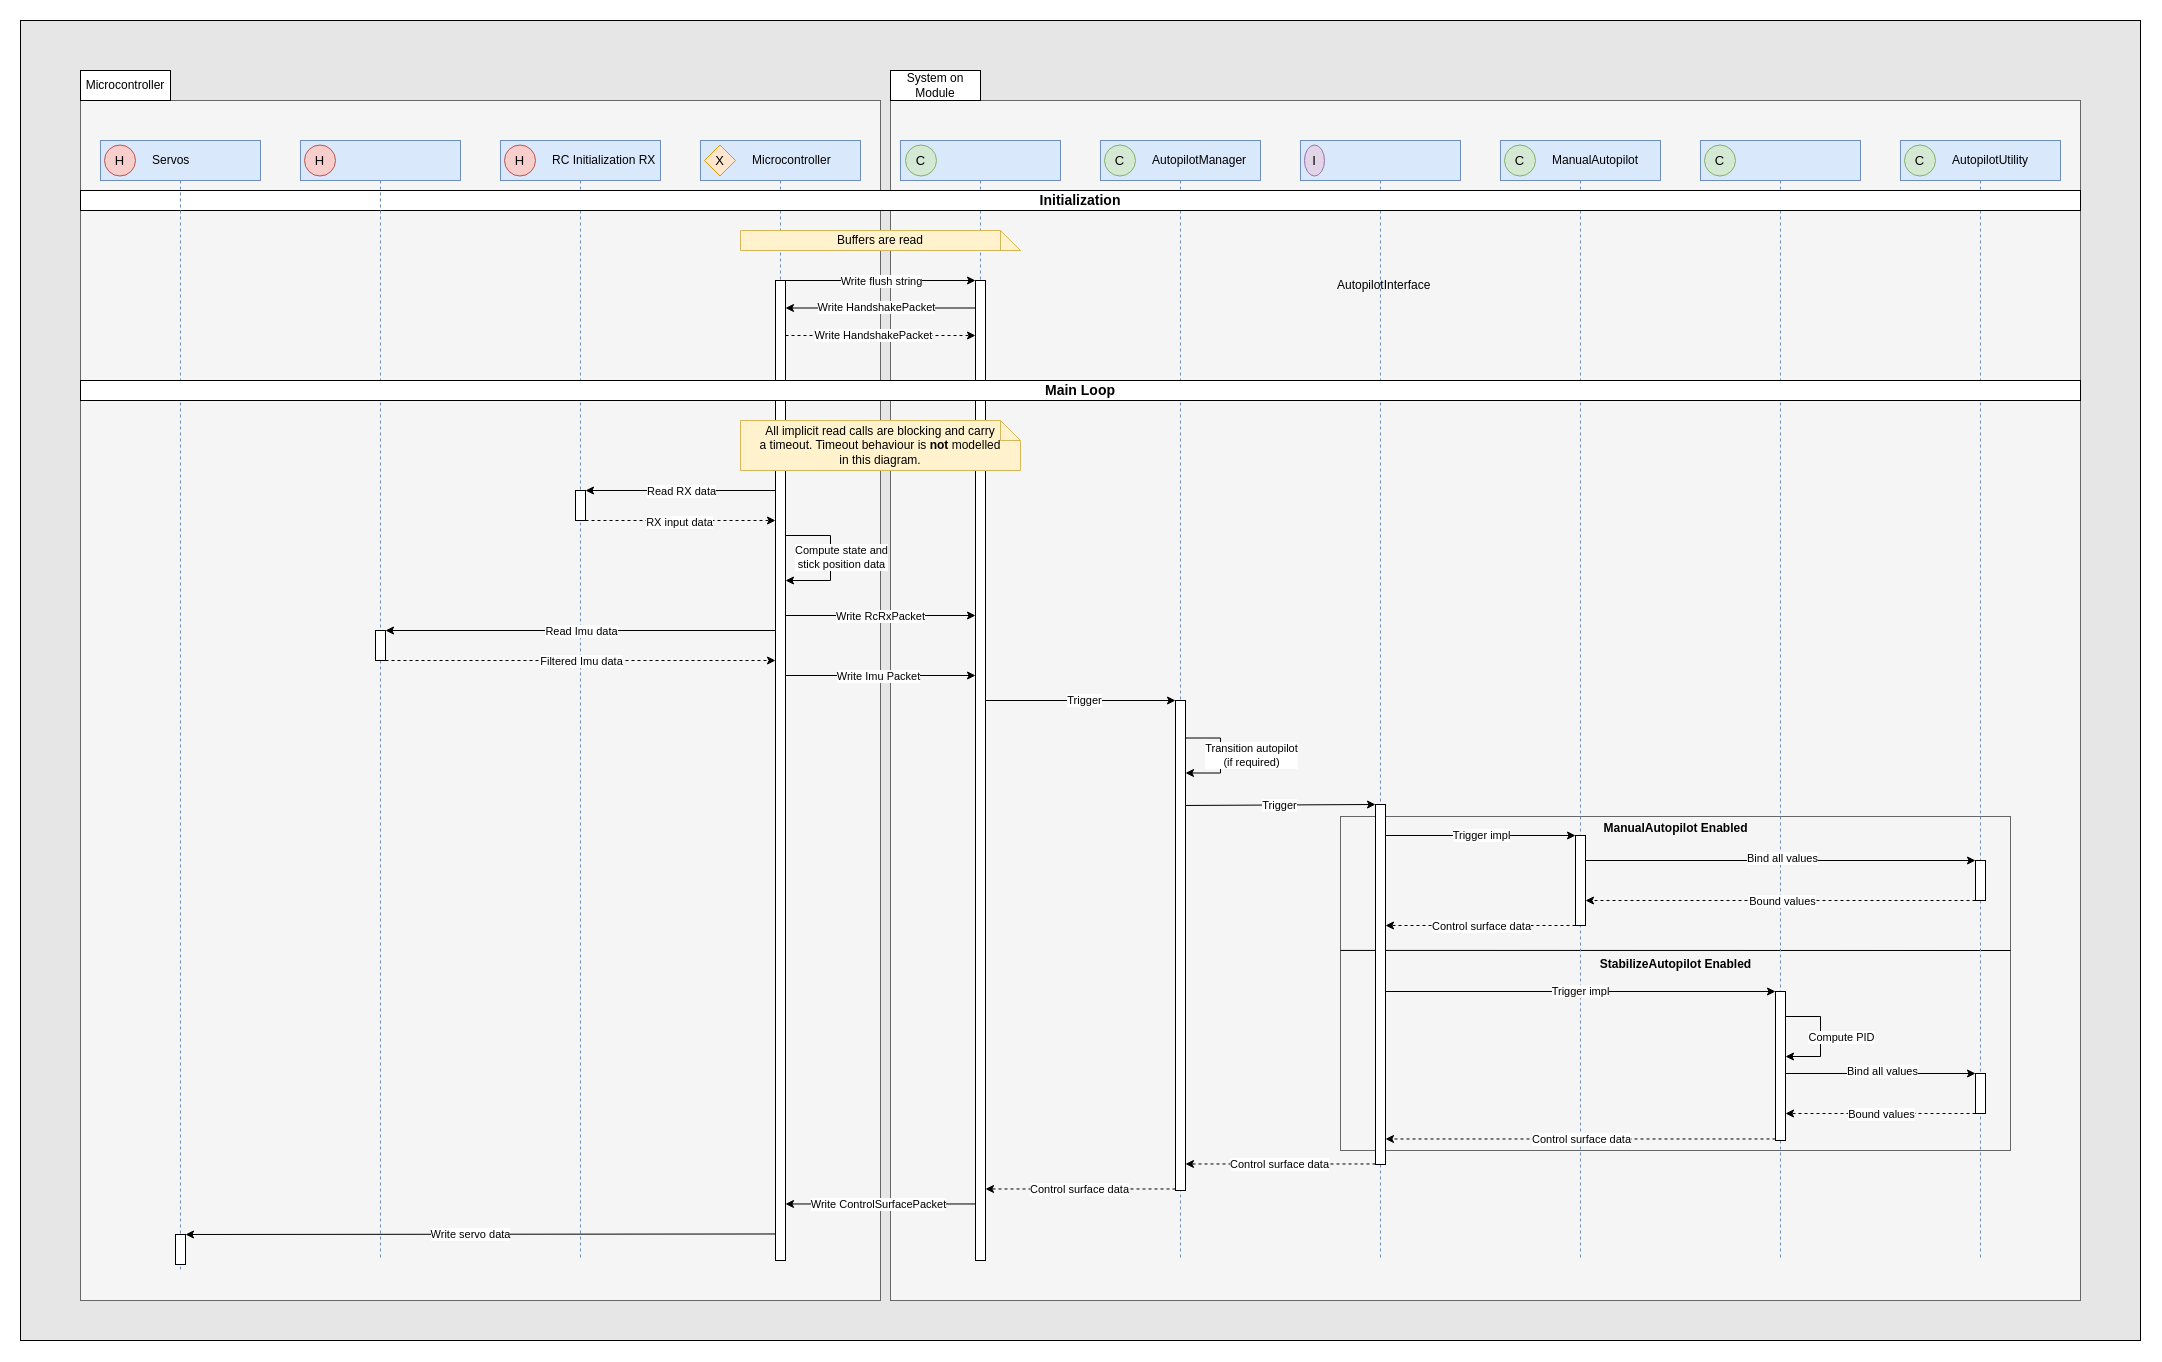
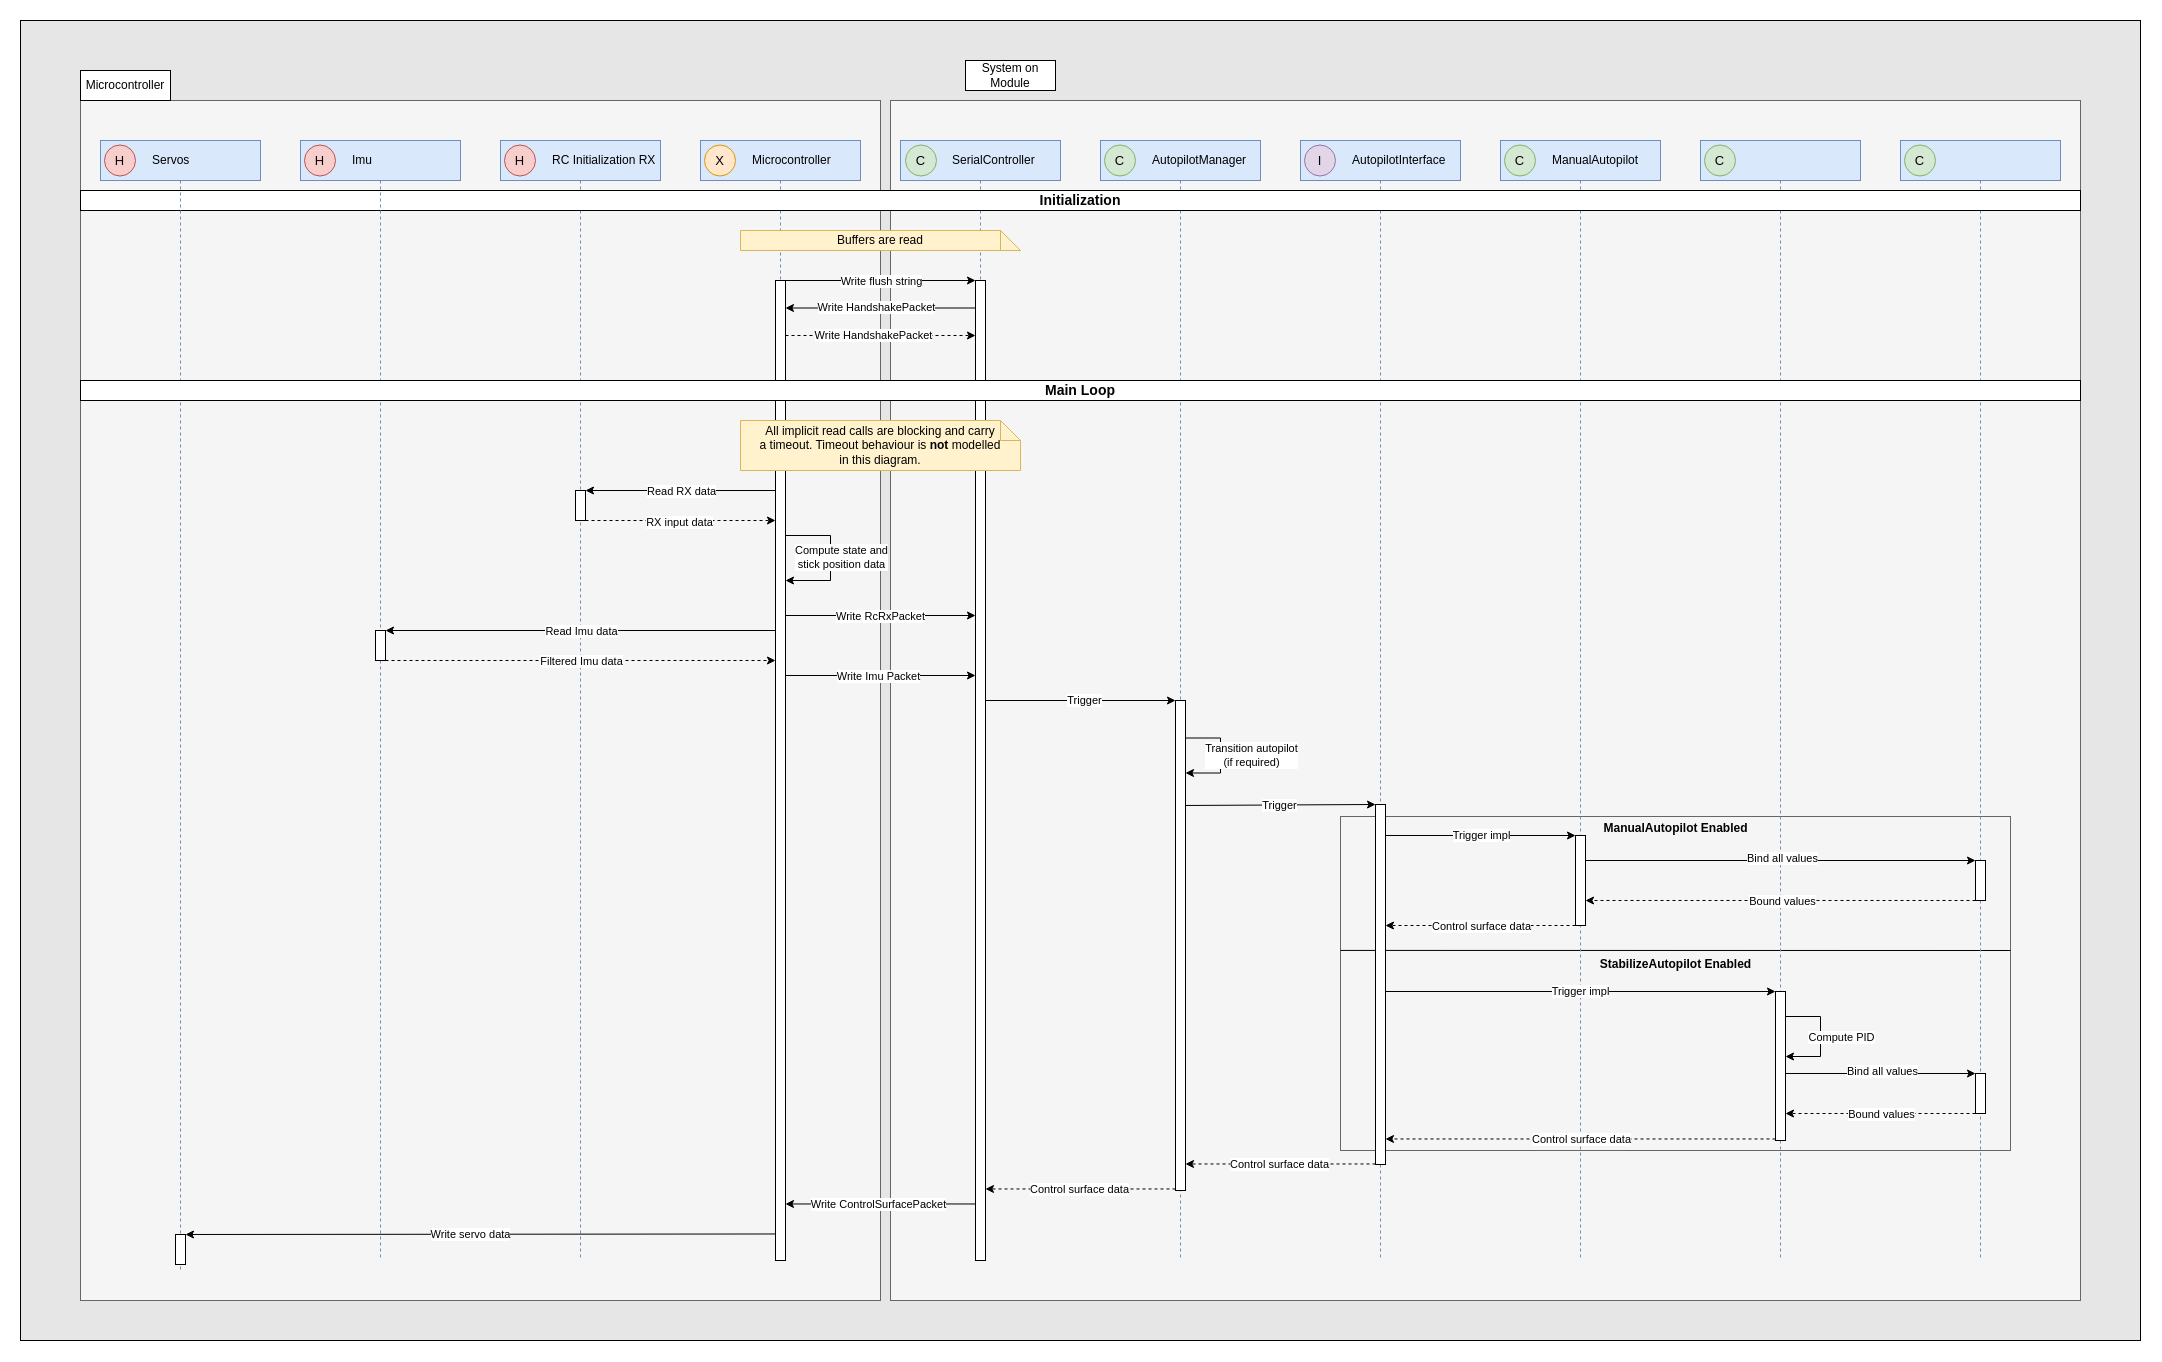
node "System on Module": moved (936, 86) -> (1011, 76)
node "Imu": added
node "X": shape diamond -> ellipse
node "SerialController": added
node "I": size 20x31 -> 31x31
node "AutopilotUtility": removed
node "AutopilotInterface": moved (1391, 286) -> (1406, 161)
